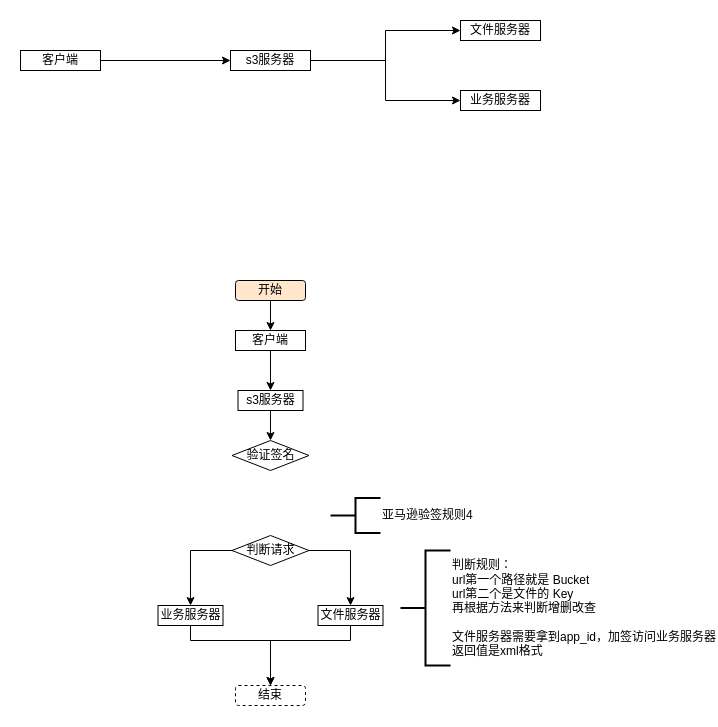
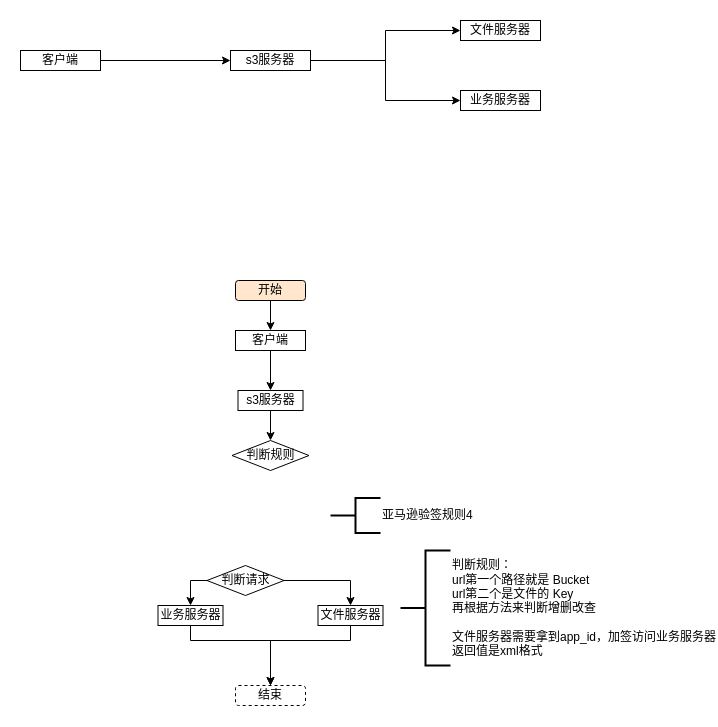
node "验证签名": label "验证签名" -> "判断规则"
node "判断请求": moved (271, 551) -> (246, 581)
